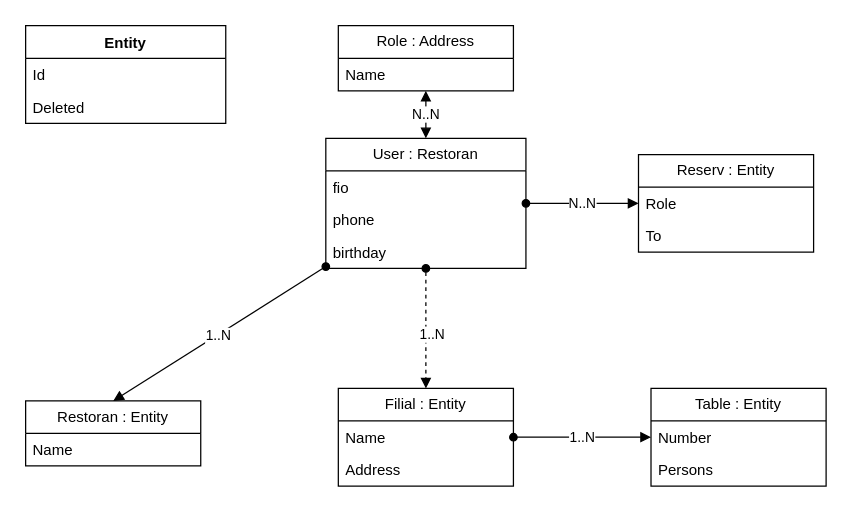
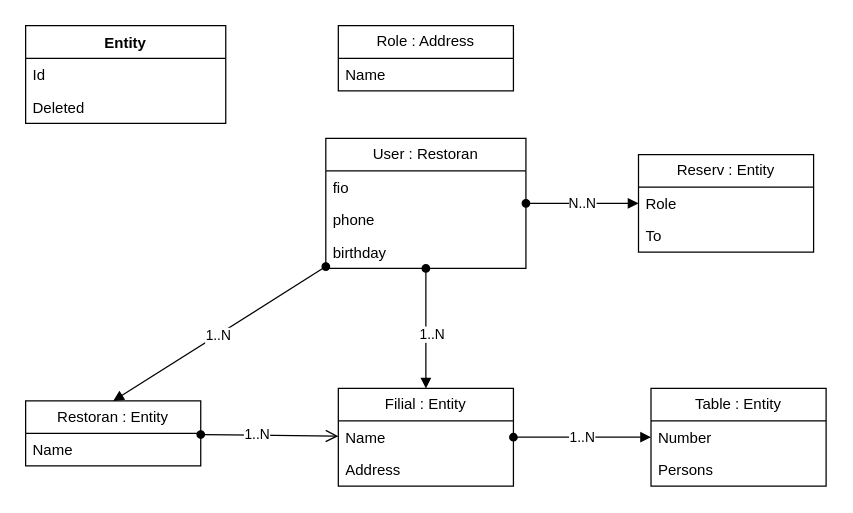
edge "Role : Address" -- "User : Restoran": removed, label "N..N"
edge "User : Restoran" -- "Filial : Entity": style dashed -> solid
edge "Restoran : Entity" -- "Filial : Entity": added, label "1..N"
